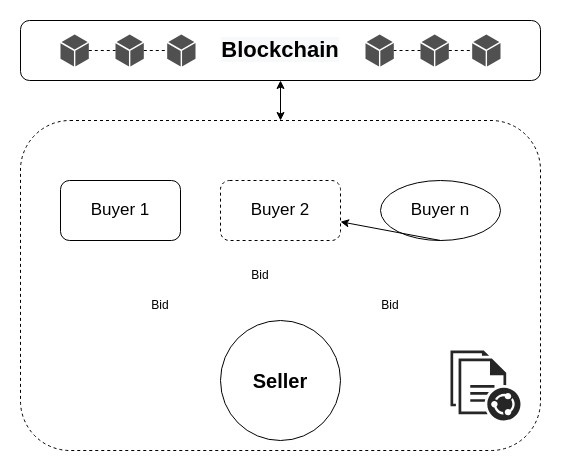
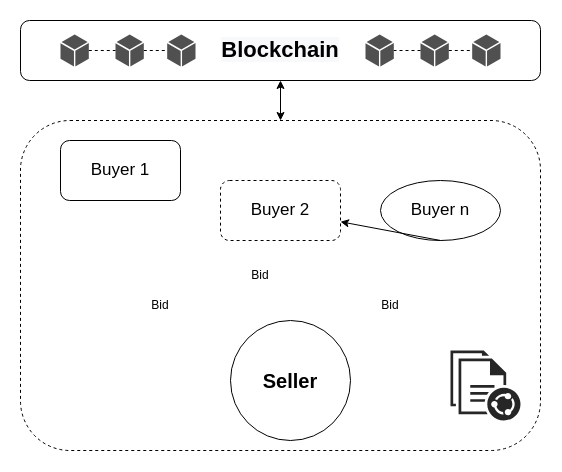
node "Buyer 1": moved (121, 211) -> (121, 171)
node "Seller": moved (281, 381) -> (291, 381)
